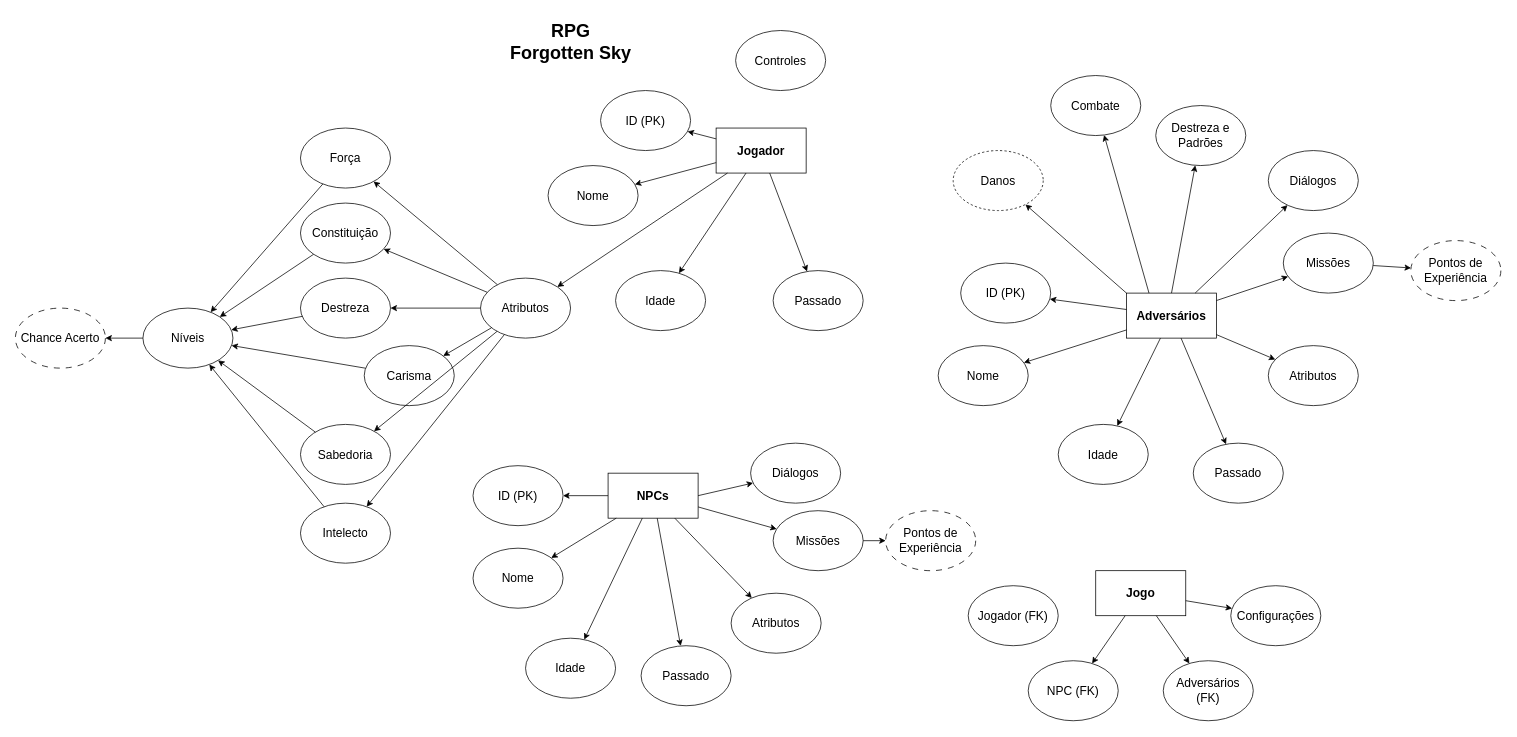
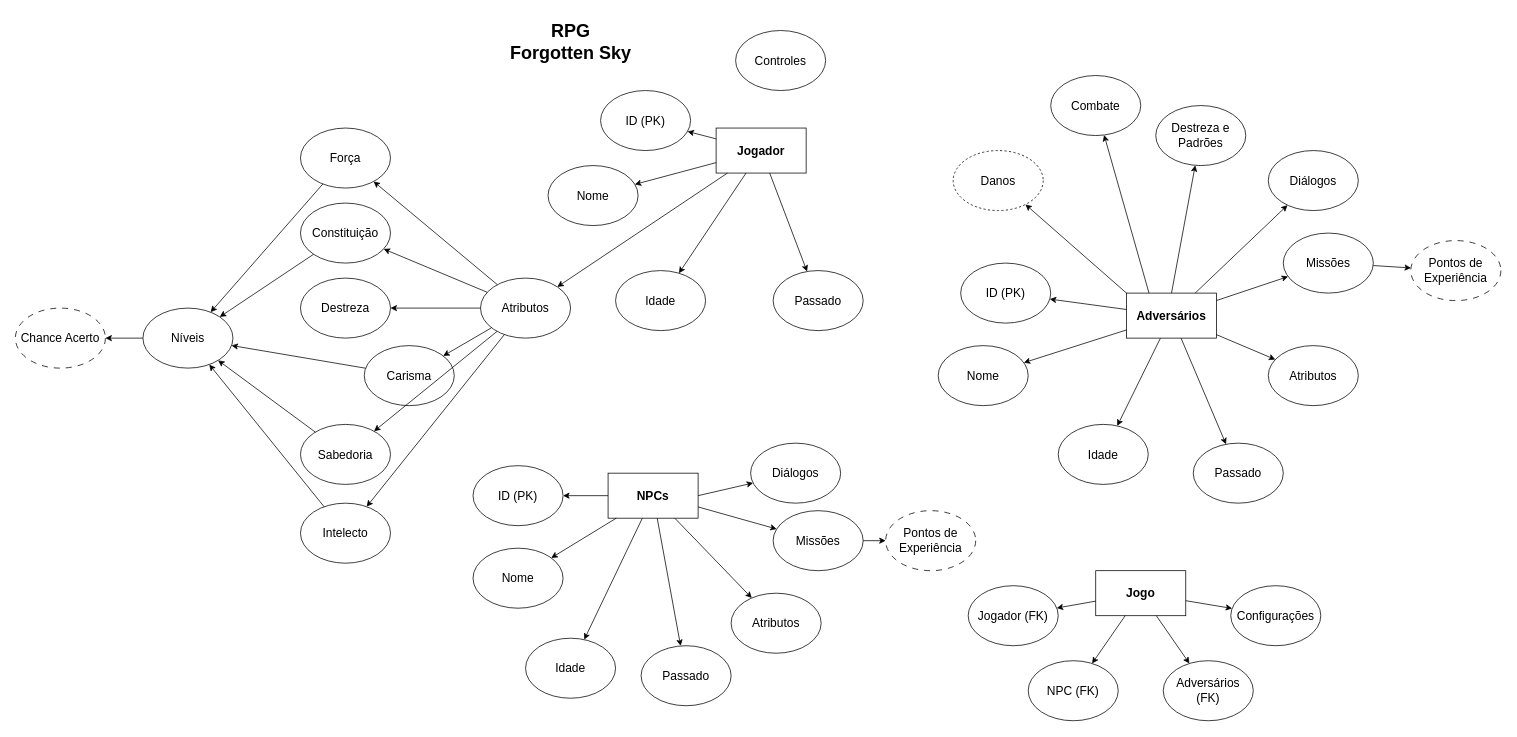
edge "Destreza" -> "Níveis": removed
edge "Jogo" -> "Jogador (FK)": added
